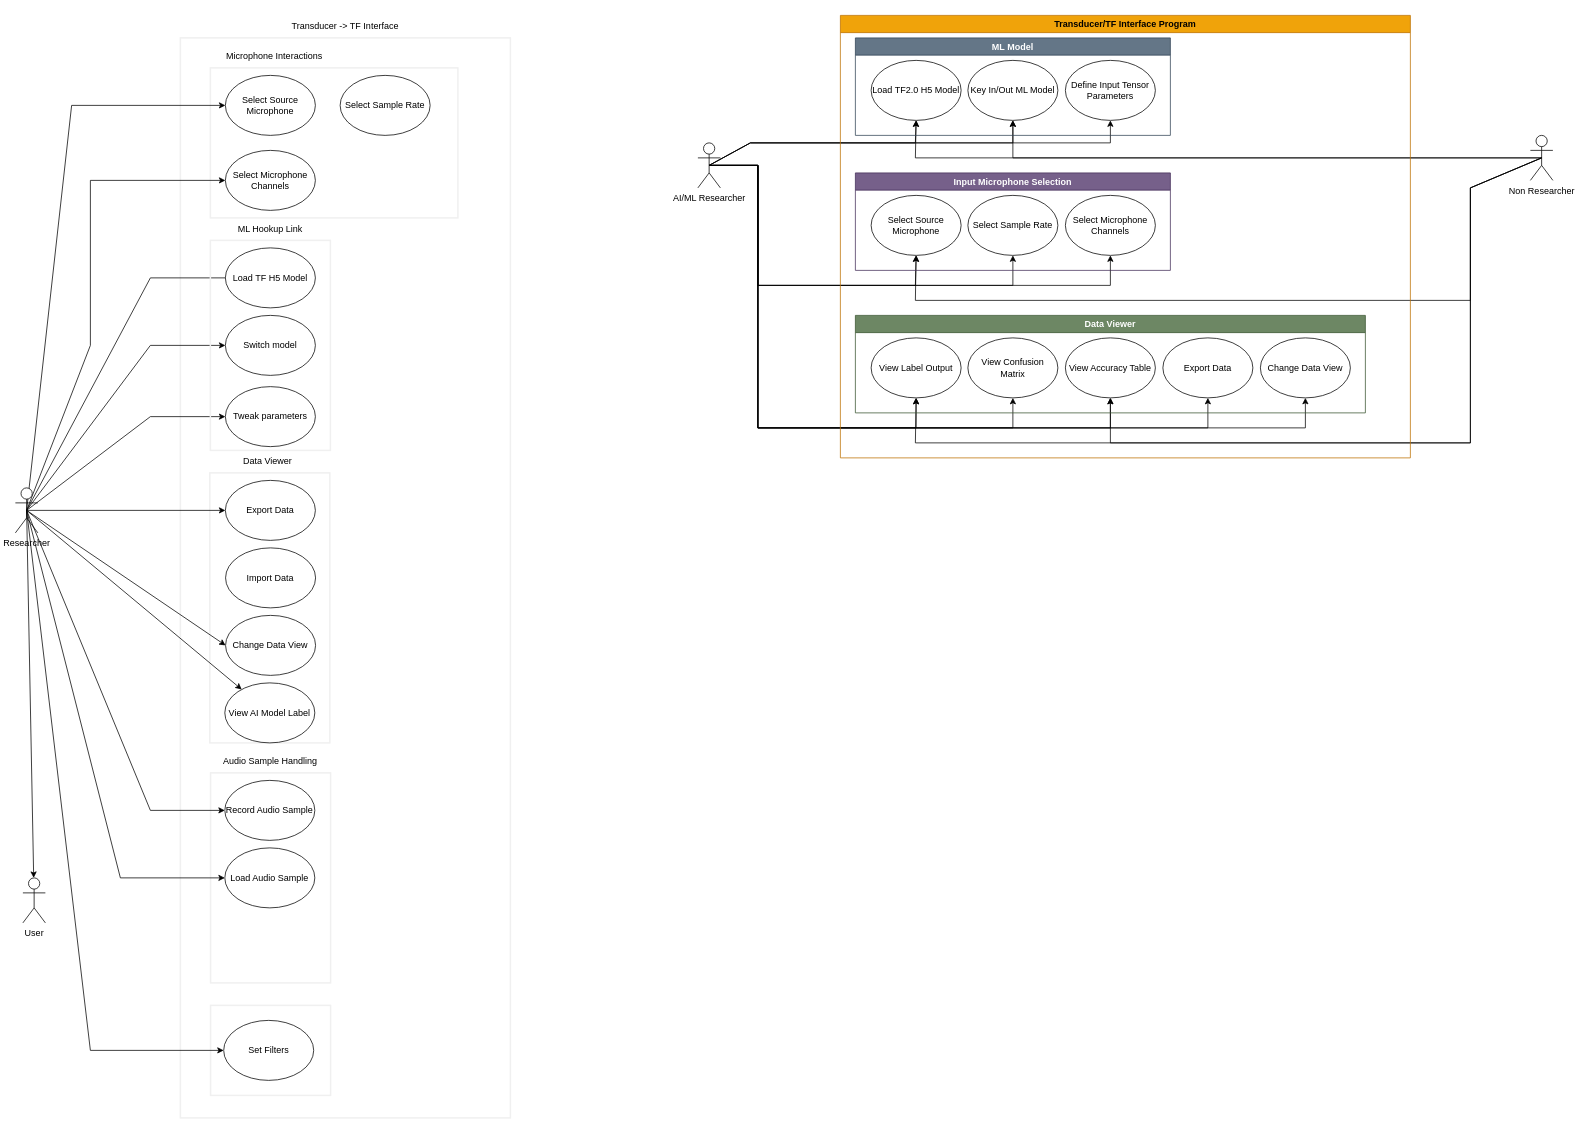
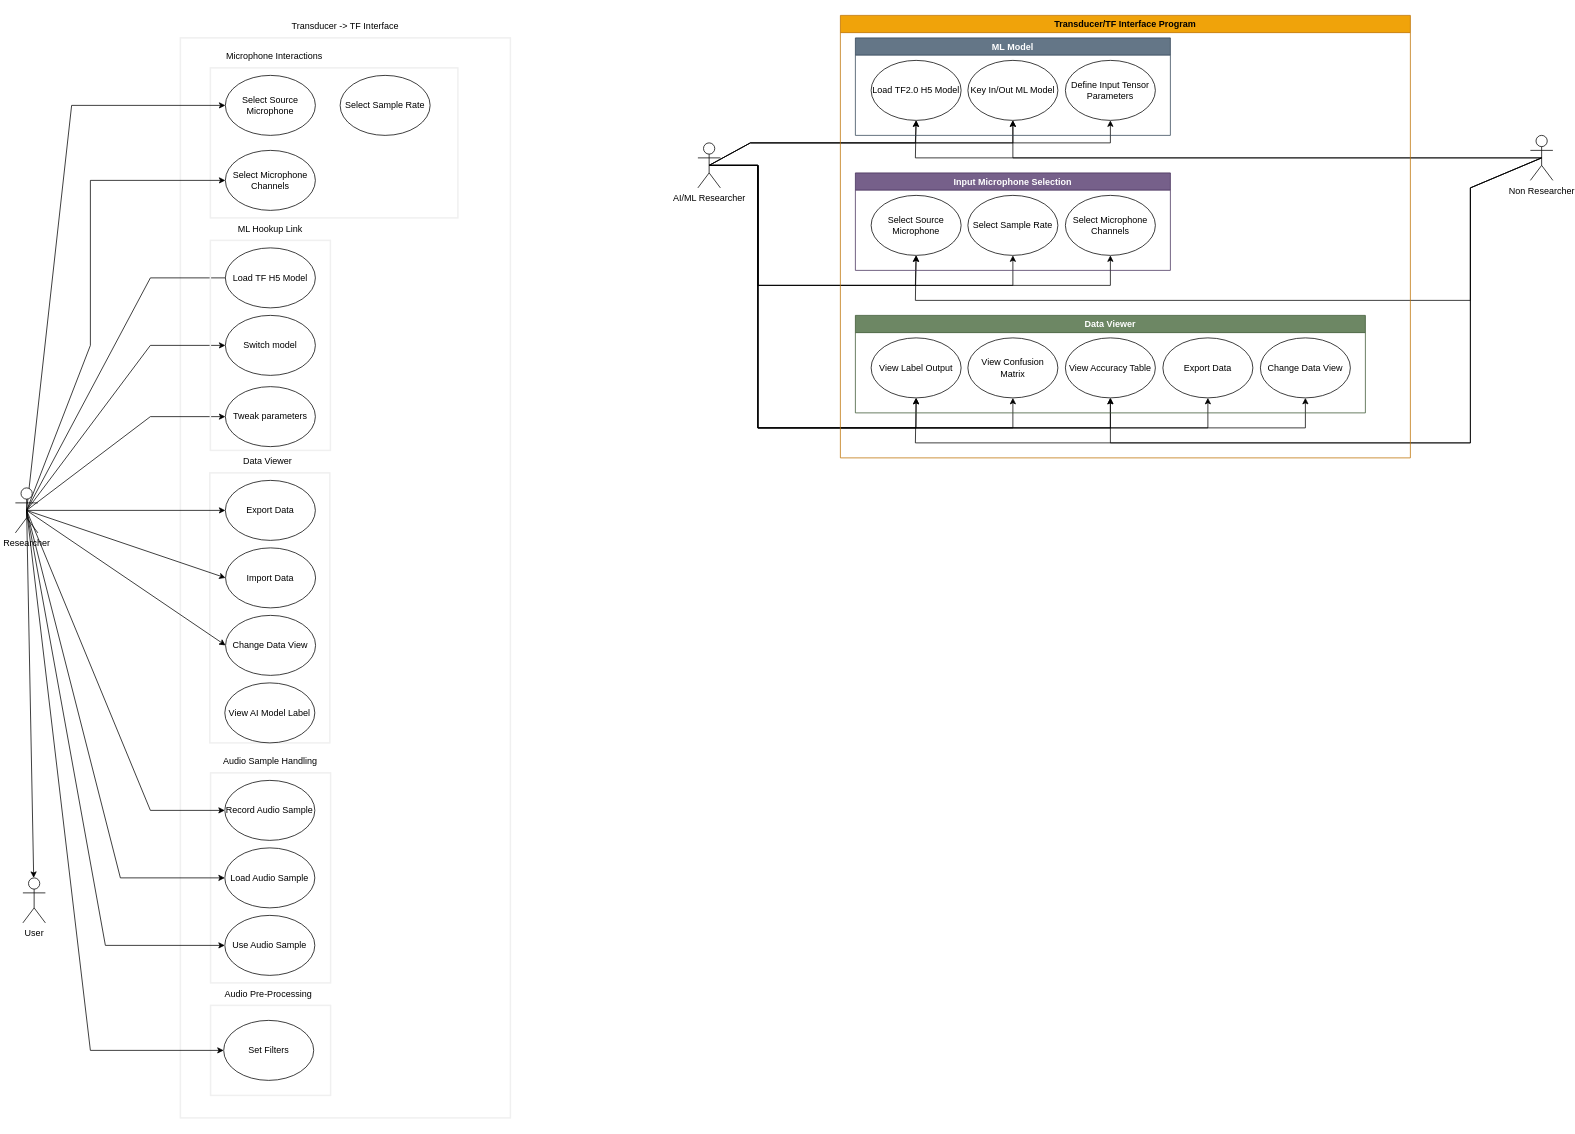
edge "Researcher" -> "View AI Model Label": now "Researcher" -> "Import Data"
edge "Researcher" -> "Use Audio Sample": added
node "Use Audio Sample": added
node "Audio Pre-Processing": added
